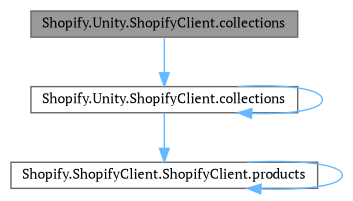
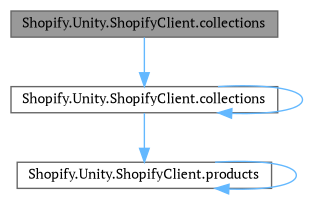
node "Shopify.ShopifyClient.ShopifyClient.products": label "Shopify.ShopifyClient.ShopifyClient.products" -> "Shopify.Unity.ShopifyClient.products"
